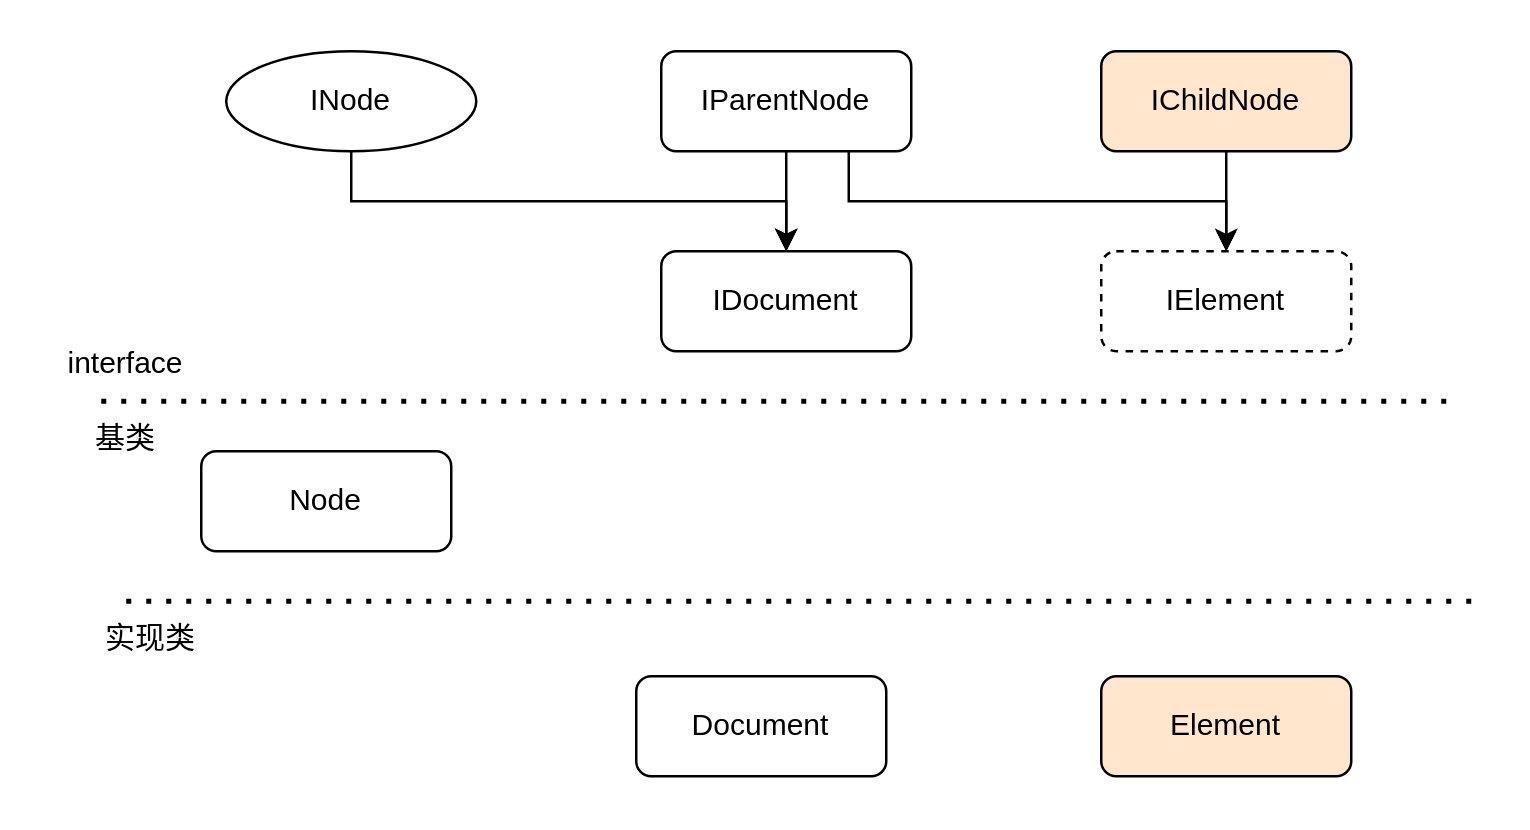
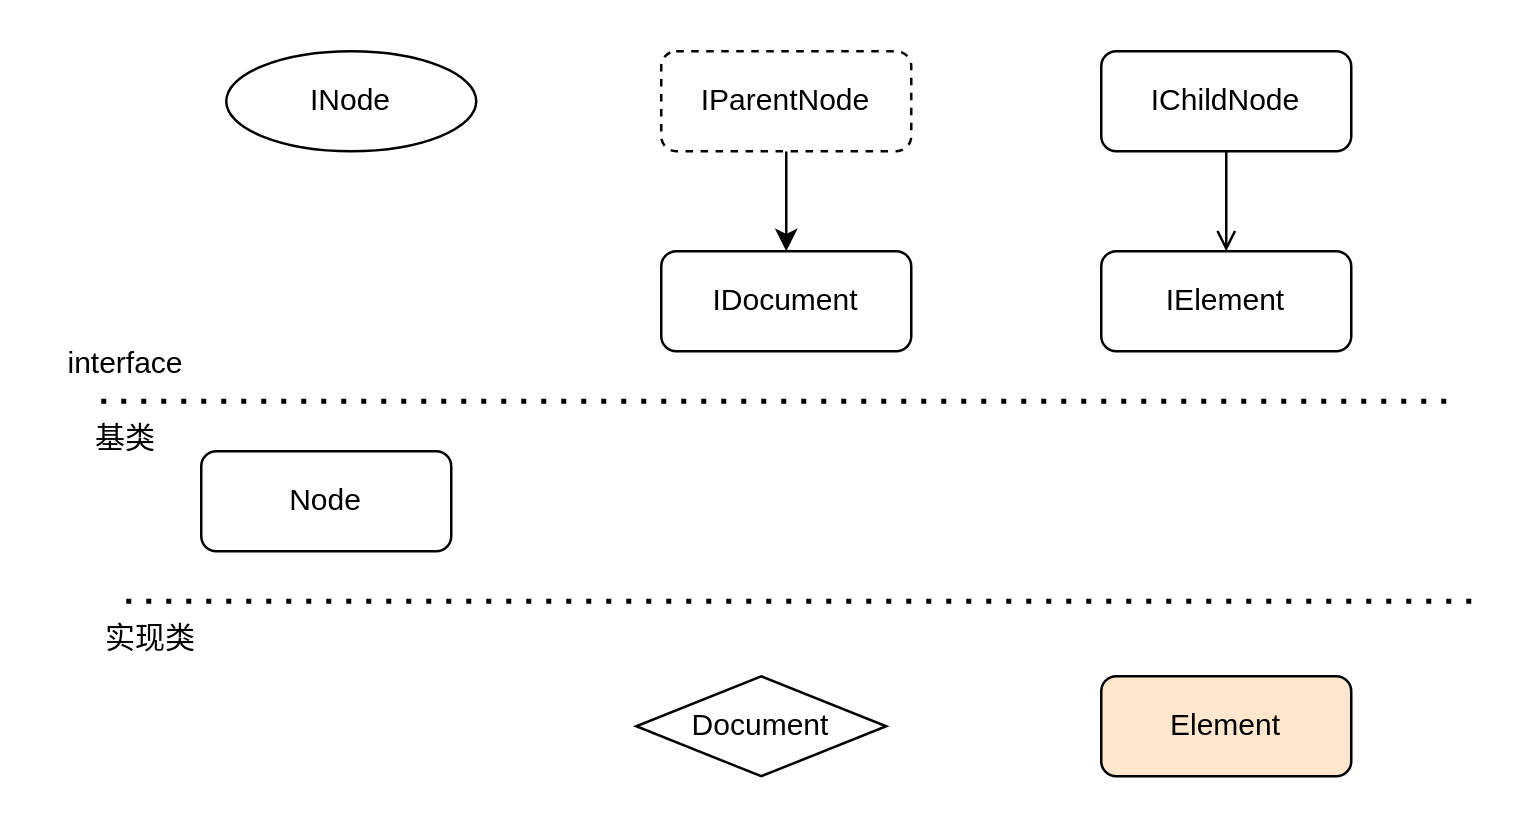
node "IParentNode": style solid -> dashed
node "IChildNode": fillcolor #ffe6cc -> #ffffff
edge "INode" -> "IDocument": removed
edge "IParentNode" -> "IElement": removed
node "IElement": style dashed -> solid
node "Document": shape rounded rectangle -> diamond
